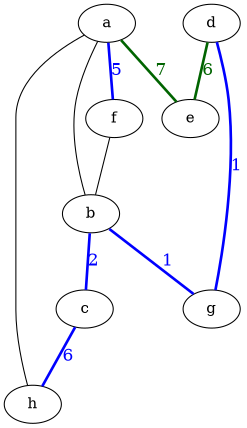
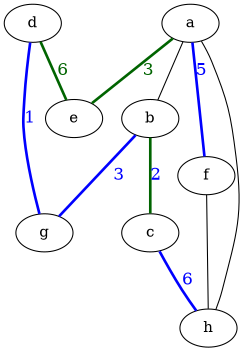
edge "a" -- "e": label "7" -> "3"
edge "f" -- "b": now "f" -- "h"
edge "b" -- "g": label "1" -> "3"
edge "b" -- "c": color blue -> darkgreen
